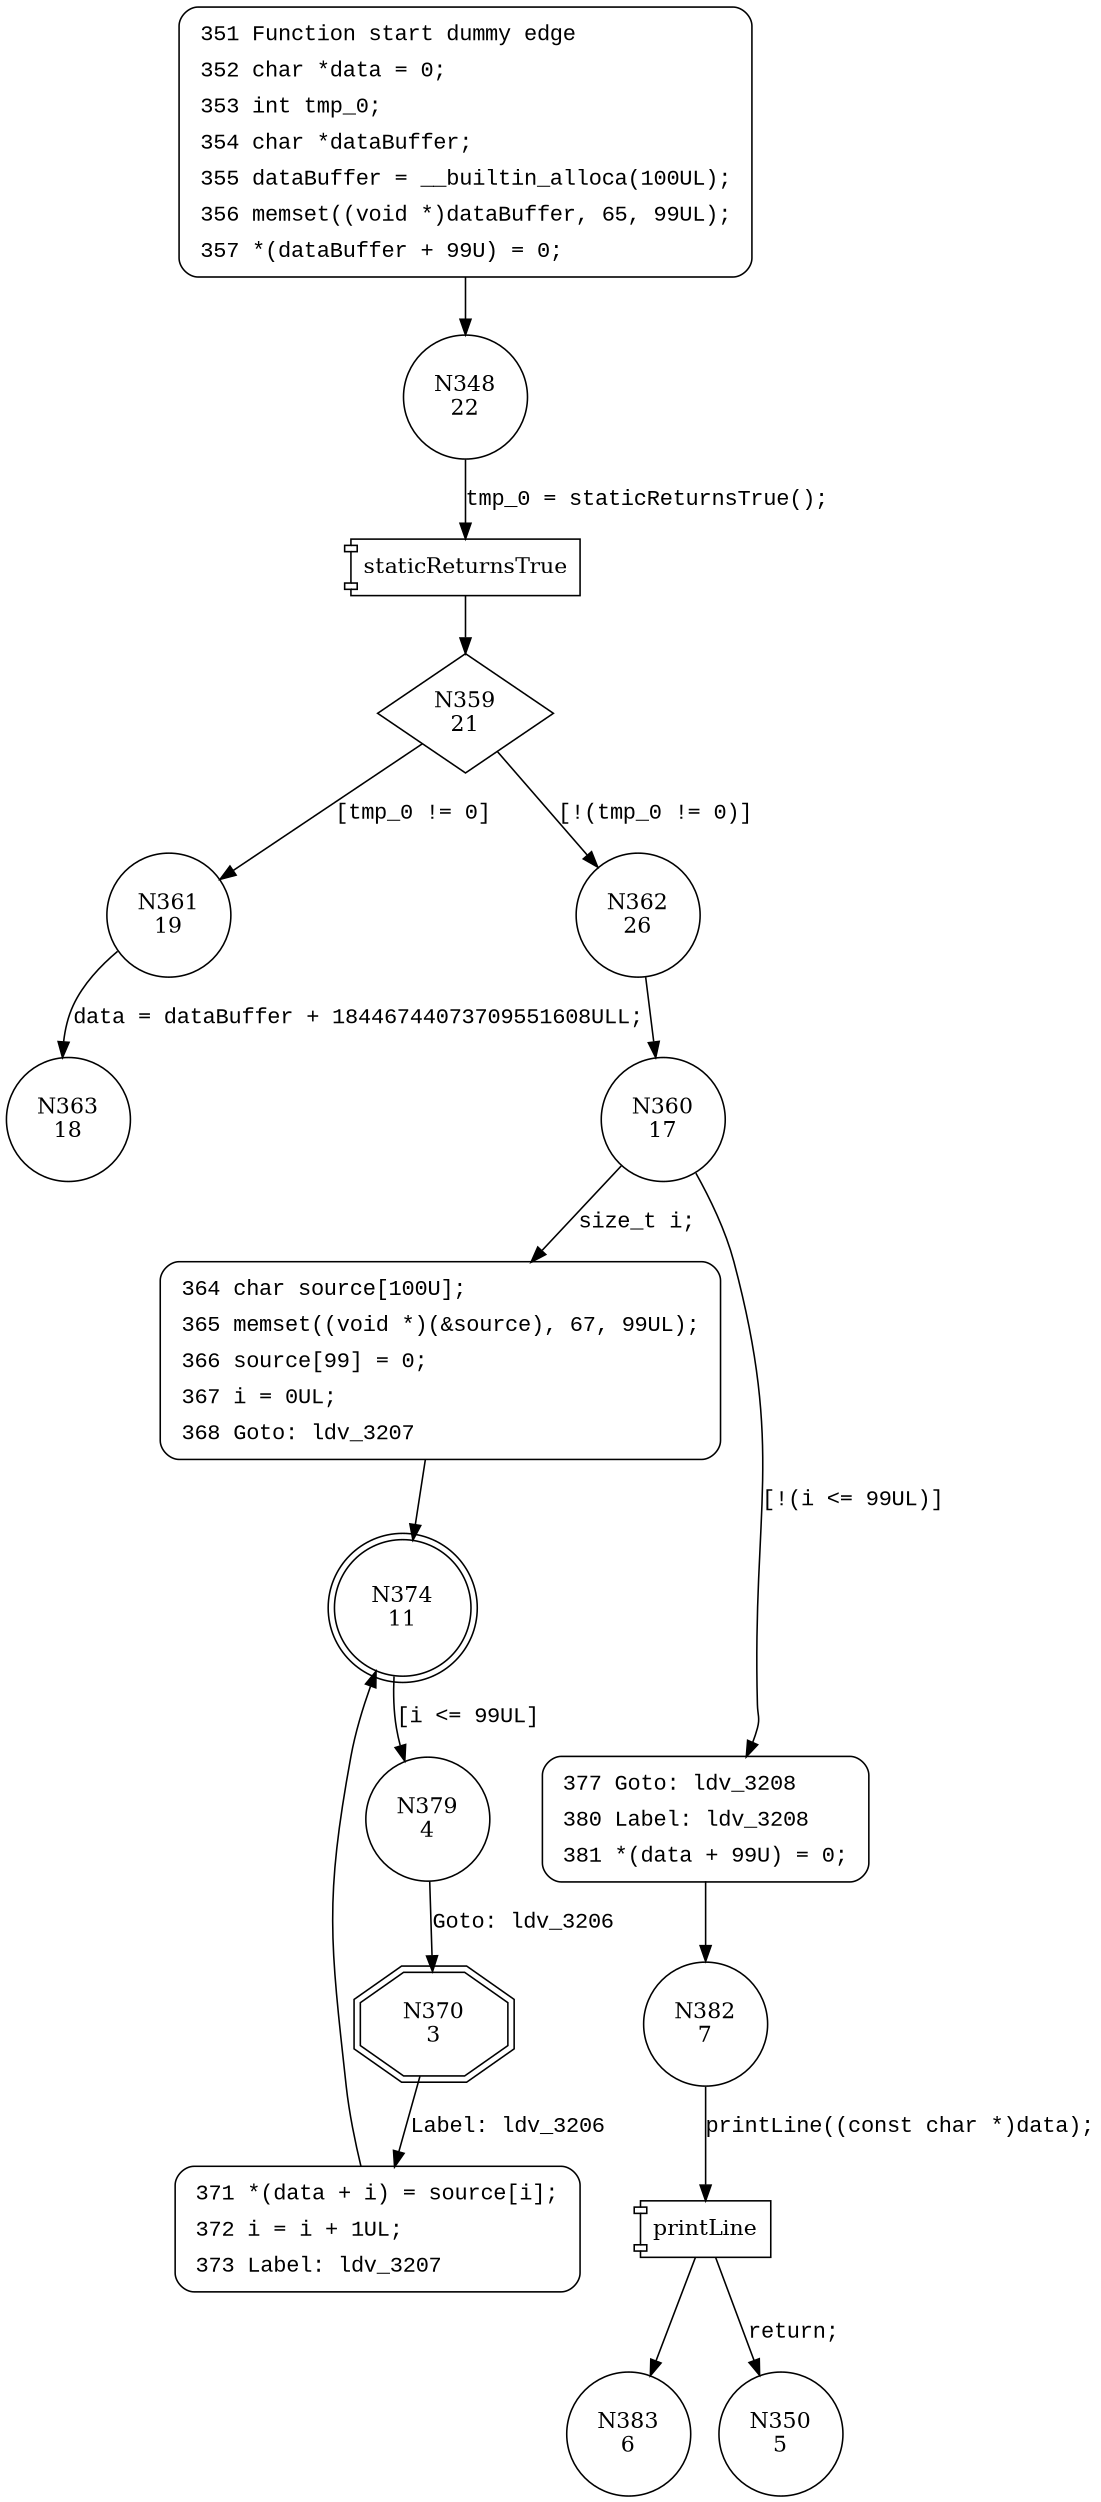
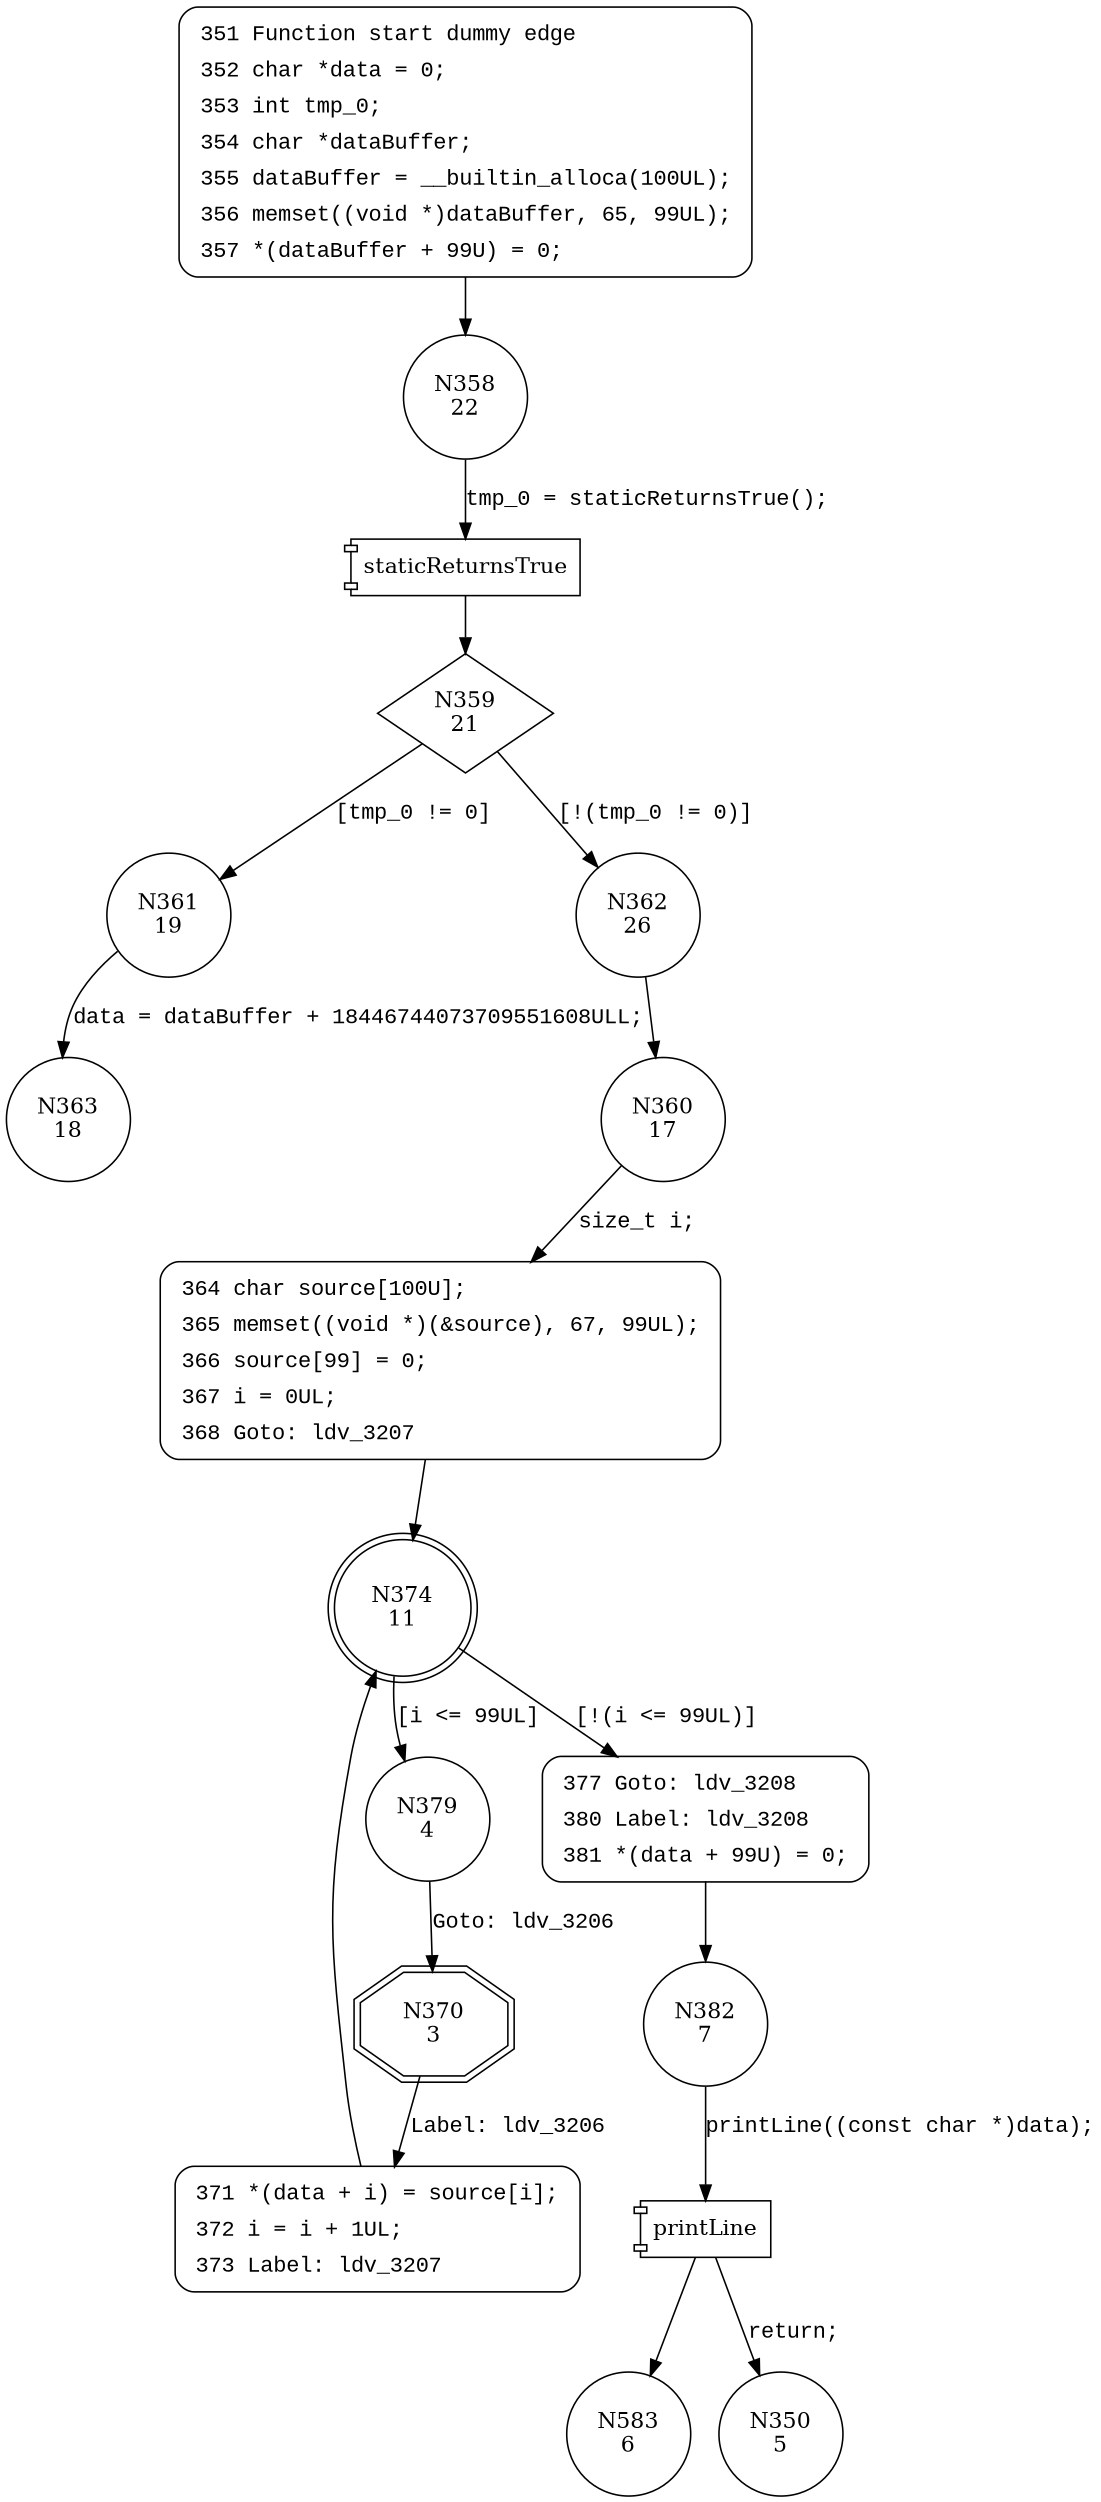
node "N348 22": label "N348 22" -> "N358 22"
edge "N360 17" -> "377": now "N374 11" -> "377"
node "N383 6": label "N383 6" -> "N583 6"
